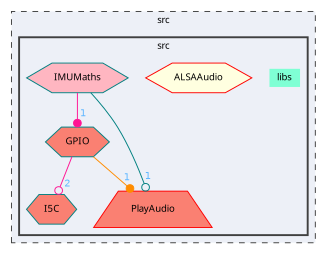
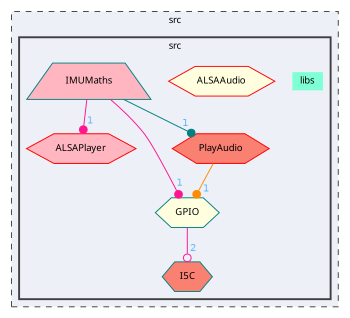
node "IMUMaths": shape hexagon -> trapezium
edge "IMUMaths" -> "PlayAudio": arrowhead odot -> dot
node "GPIO": fillcolor salmon -> lightyellow
node "ALSAPlayer": added
edge "GPIO" -> "PlayAudio": reversed
node "PlayAudio": shape trapezium -> hexagon
